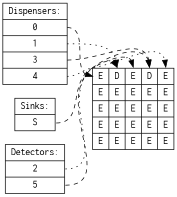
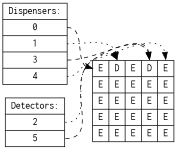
node "Sinks:": removed
